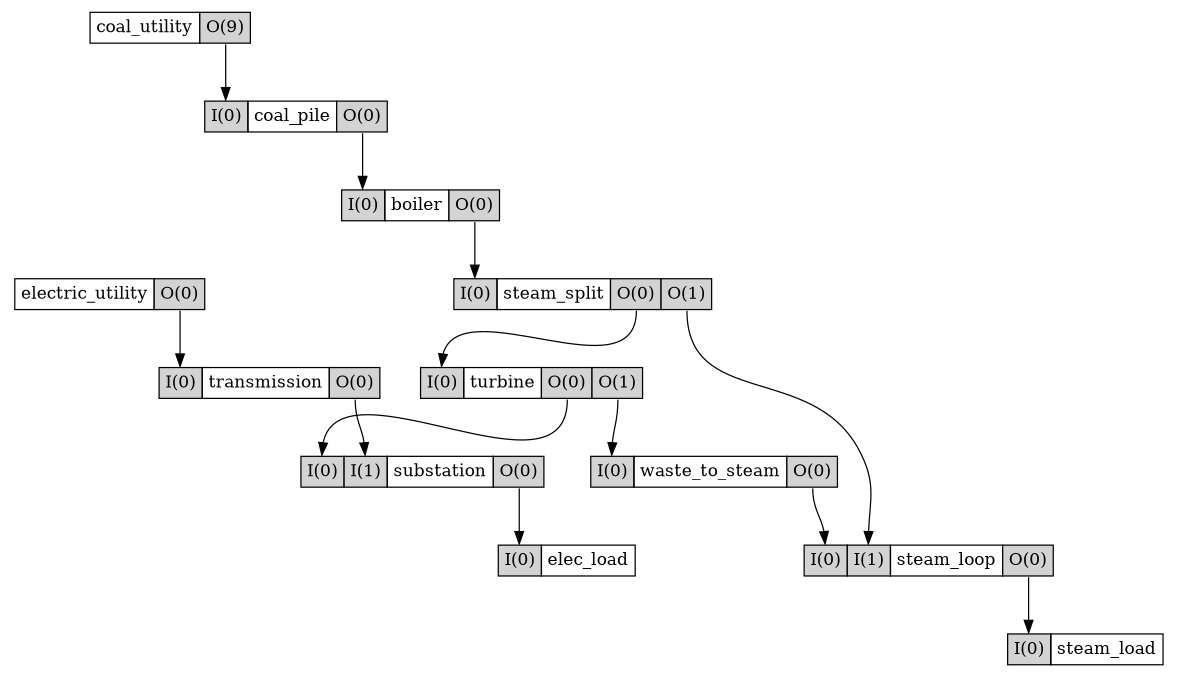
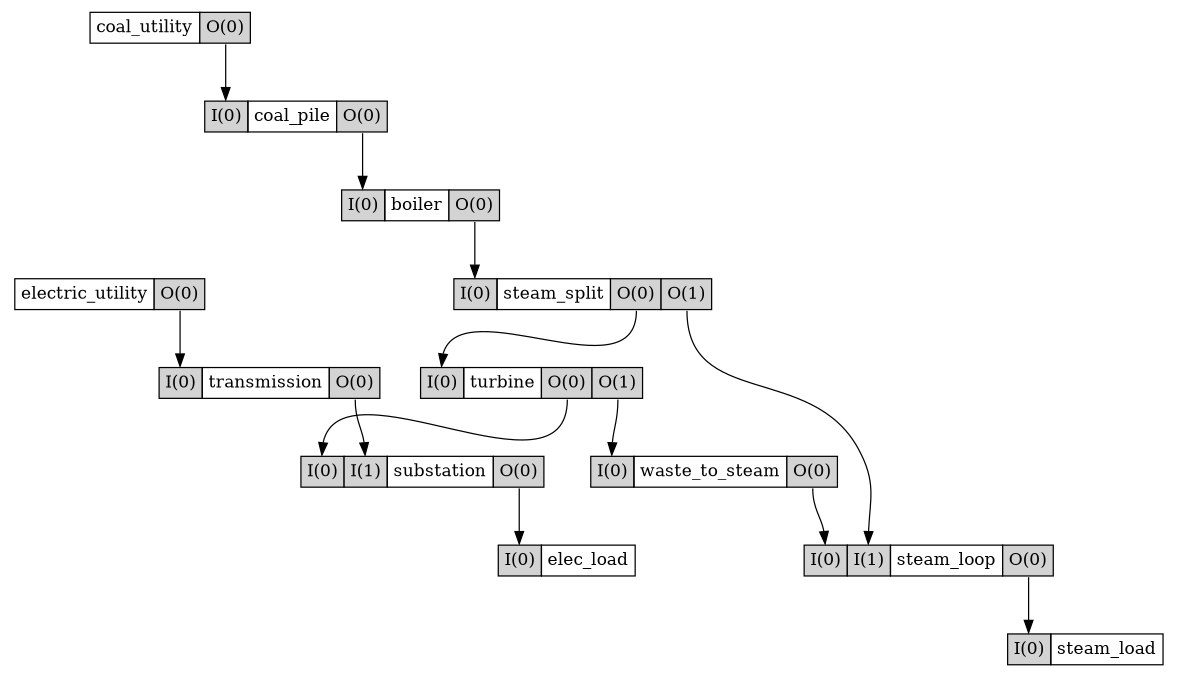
node "coal_utility": text "O(9)" -> "O(0)"
